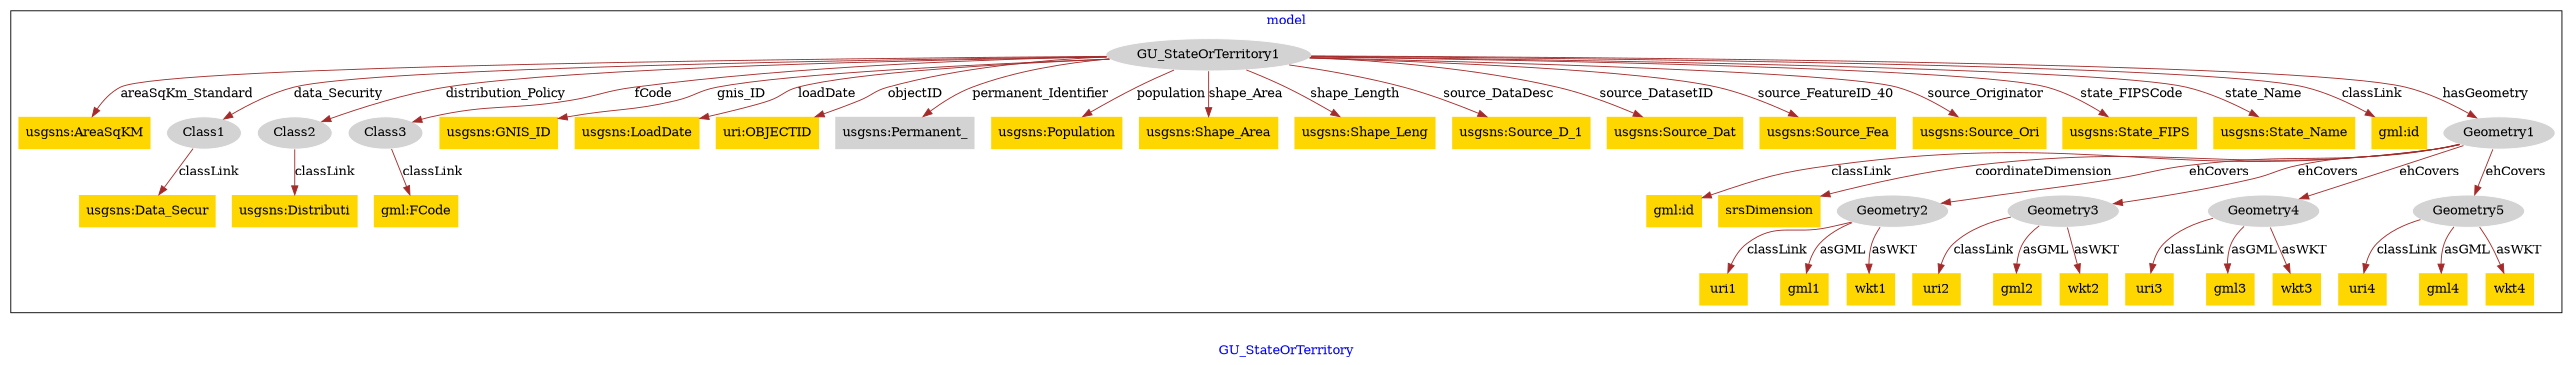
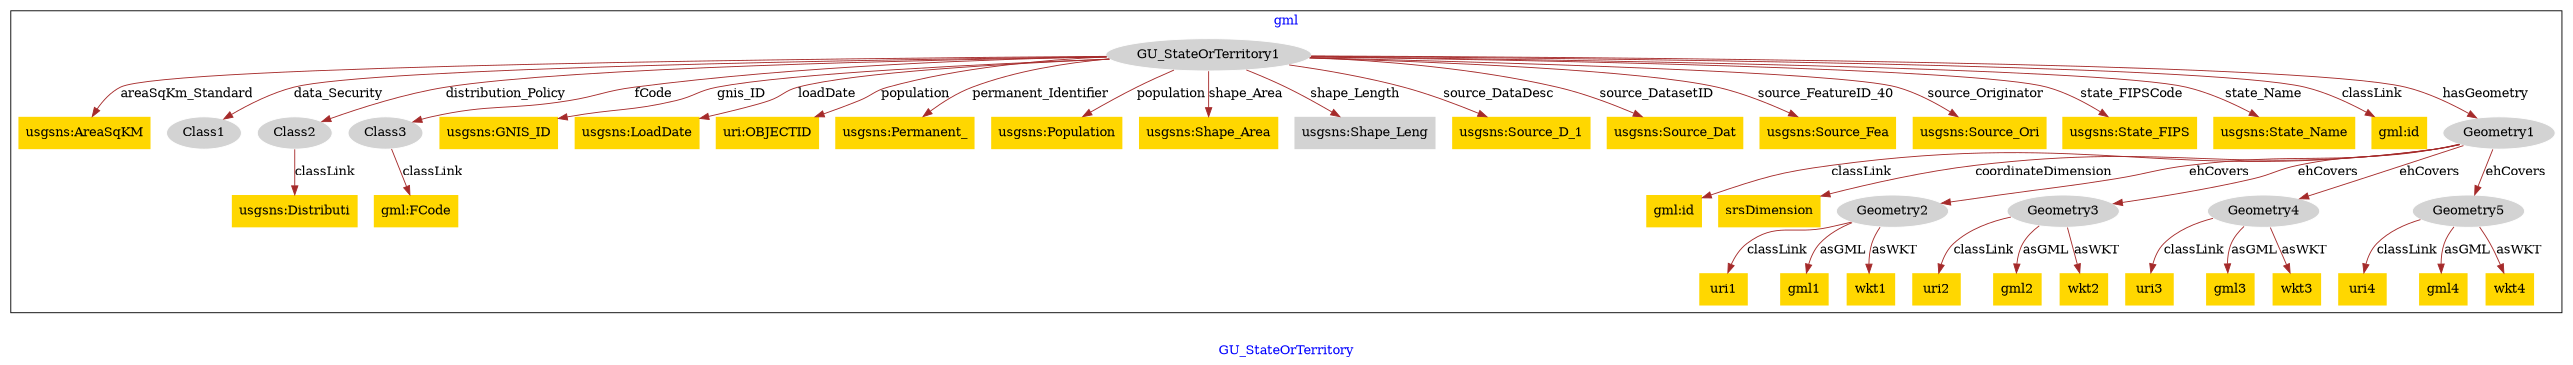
cluster "model": label "model" -> "gml"
edge "GU_StateOrTerritory1" -> "uri:OBJECTID": label "objectID" -> "population"
node "usgsns:Permanent_": fillcolor lightgray -> gold
node "usgsns:Shape_Leng": fillcolor gold -> lightgray
node "usgsns:Data_Secur": removed
